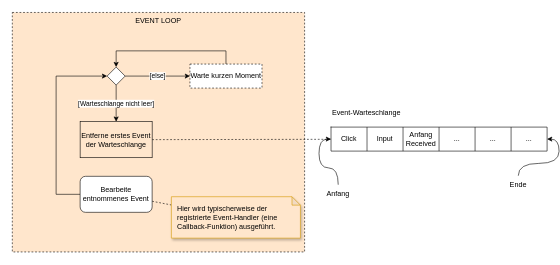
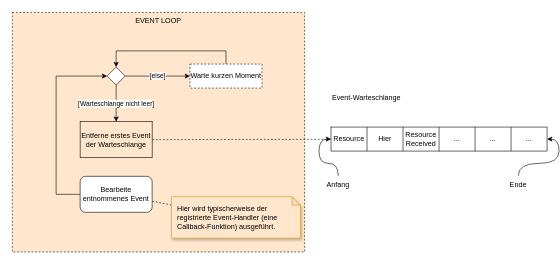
node "Event-Warteschlange": moved (384, 113) -> (384, 98)
node "Click": label "Click" -> "Resource"
node "Input": label "Input" -> "Hier"
node "Anfang Received": label "Anfang Received" -> "Resource Received"
node "Anfang": moved (338, 194) -> (338, 185)
